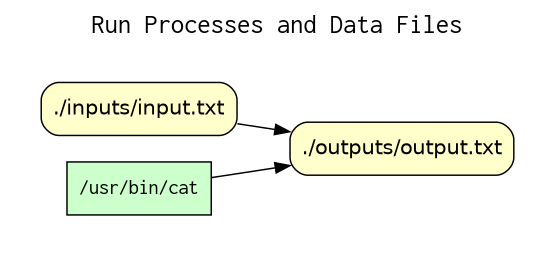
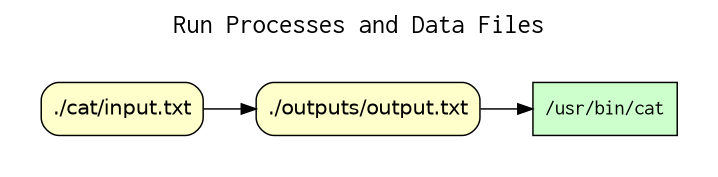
node "./inputs/input.txt": label "./inputs/input.txt" -> "./cat/input.txt"
edge "/usr/bin/cat" -> "./outputs/output.txt": reversed
